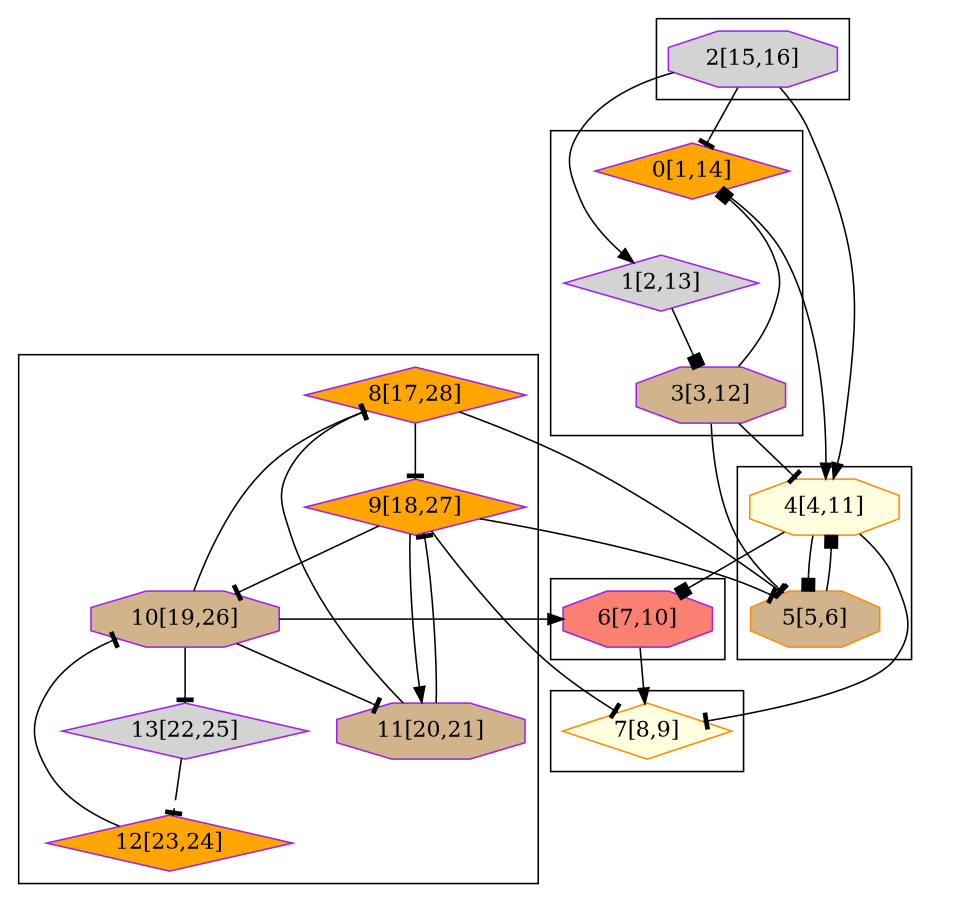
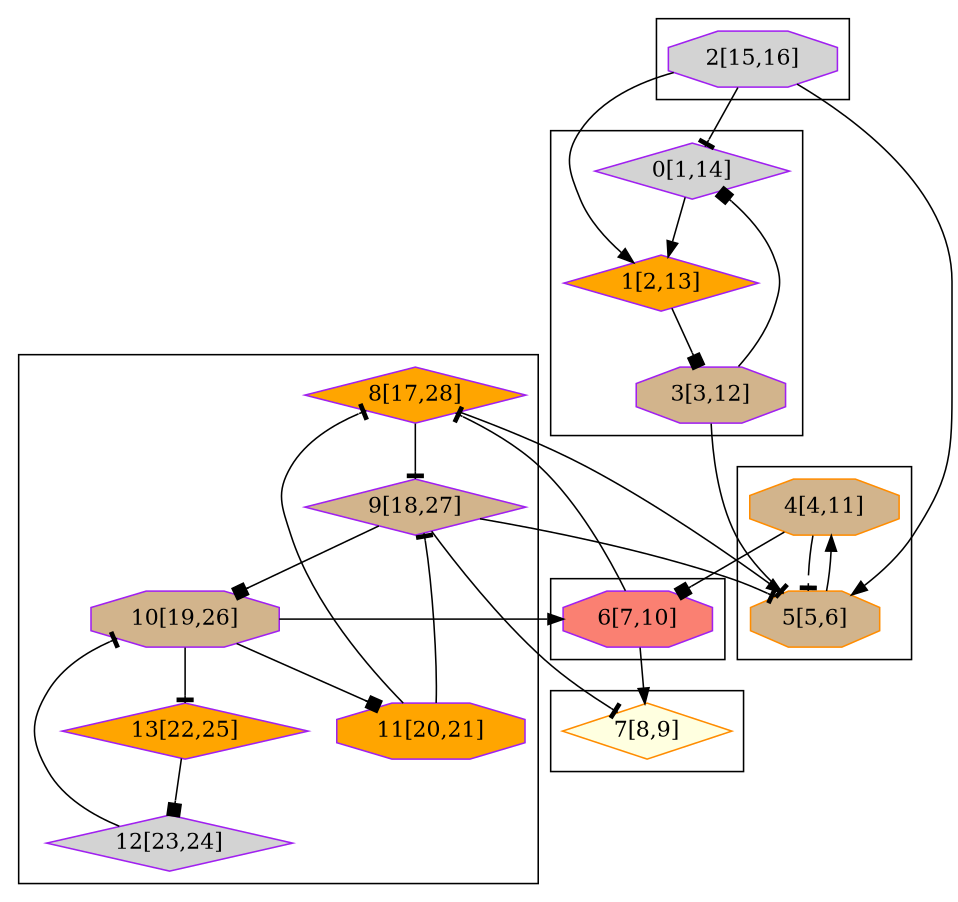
node "0[1,14]": fillcolor orange -> lightgrey
edge "2[15,16]" -> "4[4,11]": now "2[15,16]" -> "5[5,6]"
node "1[2,13]": fillcolor lightgrey -> orange
edge "0[1,14]" -> "4[4,11]": now "0[1,14]" -> "1[2,13]"
edge "3[3,12]" -> "4[4,11]": removed
edge "10[19,26]" -> "8[17,28]": now "6[7,10]" -> "8[17,28]"
edge "8[17,28]" -> "5[5,6]": arrowhead tee -> normal
node "9[18,27]": fillcolor orange -> tan
node "4[4,11]": fillcolor lightyellow -> tan
edge "4[4,11]" -> "5[5,6]": arrowhead box -> tee
edge "9[18,27]" -> "10[19,26]": arrowhead tee -> box
edge "5[5,6]" -> "4[4,11]": arrowhead box -> normal
edge "9[18,27]" -> "11[20,21]": removed
edge "10[19,26]" -> "11[20,21]": arrowhead tee -> box
edge "4[4,11]" -> "7[8,9]": removed
node "13[22,25]": fillcolor lightgrey -> orange
node "11[20,21]": fillcolor tan -> orange
edge "13[22,25]" -> "12[23,24]": arrowhead tee -> box
node "12[23,24]": fillcolor orange -> lightgrey
